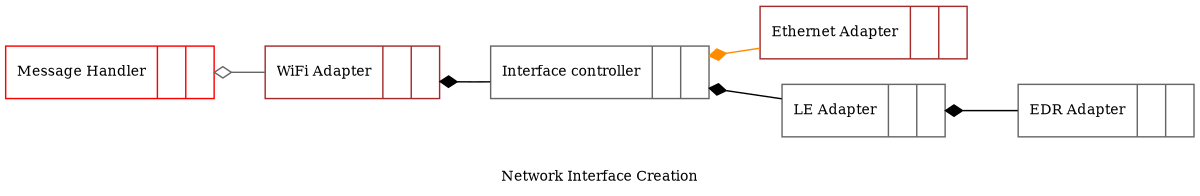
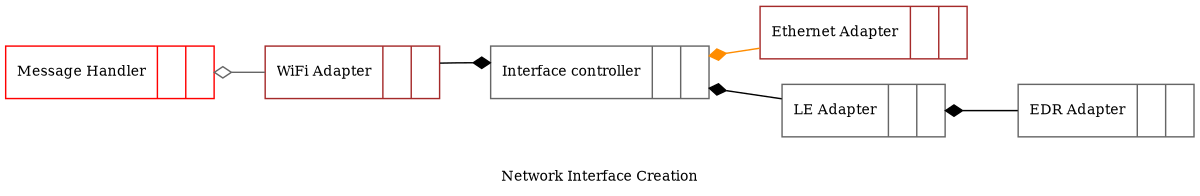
edge "Interface controller" -> "WiFi Adapter": reversed
